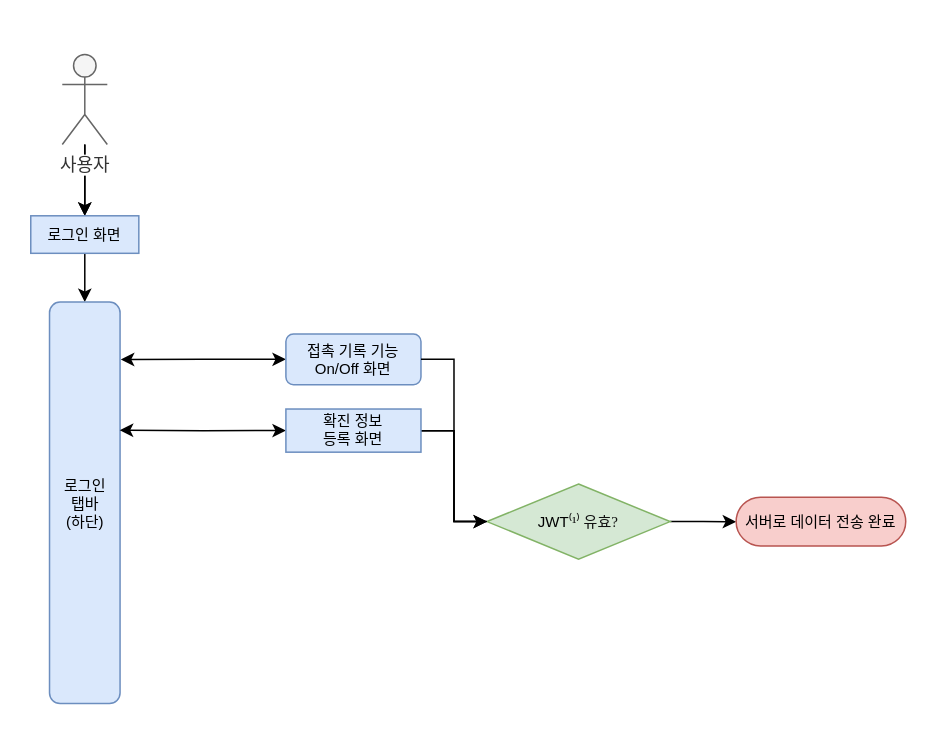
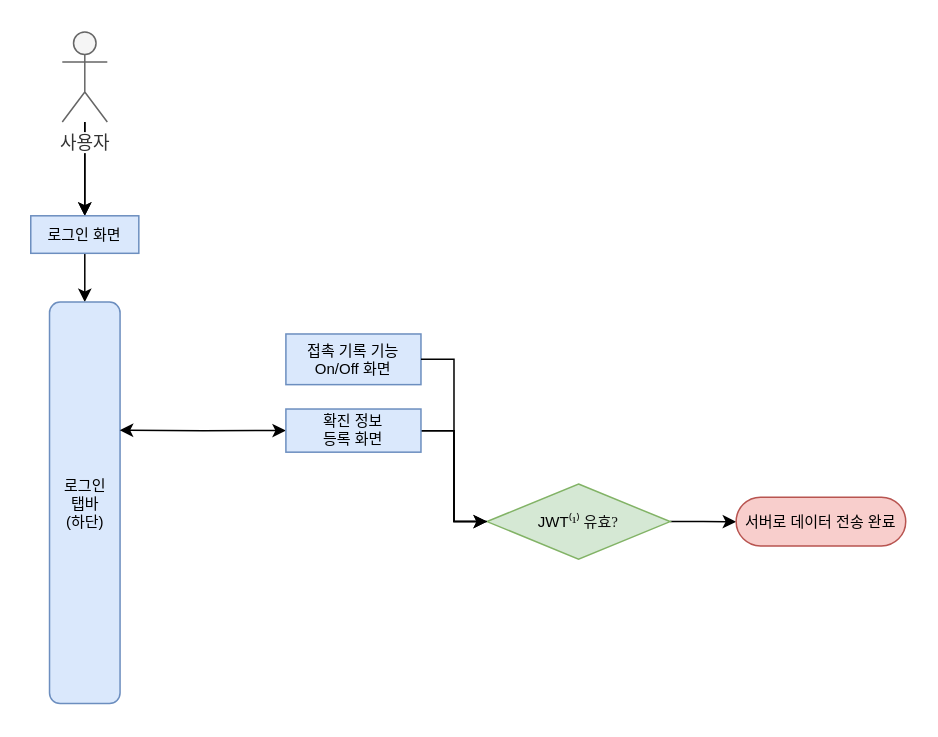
node "사용자": moved (85, 99) -> (85, 77)
edge "접촉 기록 기능 On/Off 화면" -- "로그인 탭바 (하단)": removed
node "접촉 기록 기능 On/Off 화면": shape rounded rectangle -> rectangle
